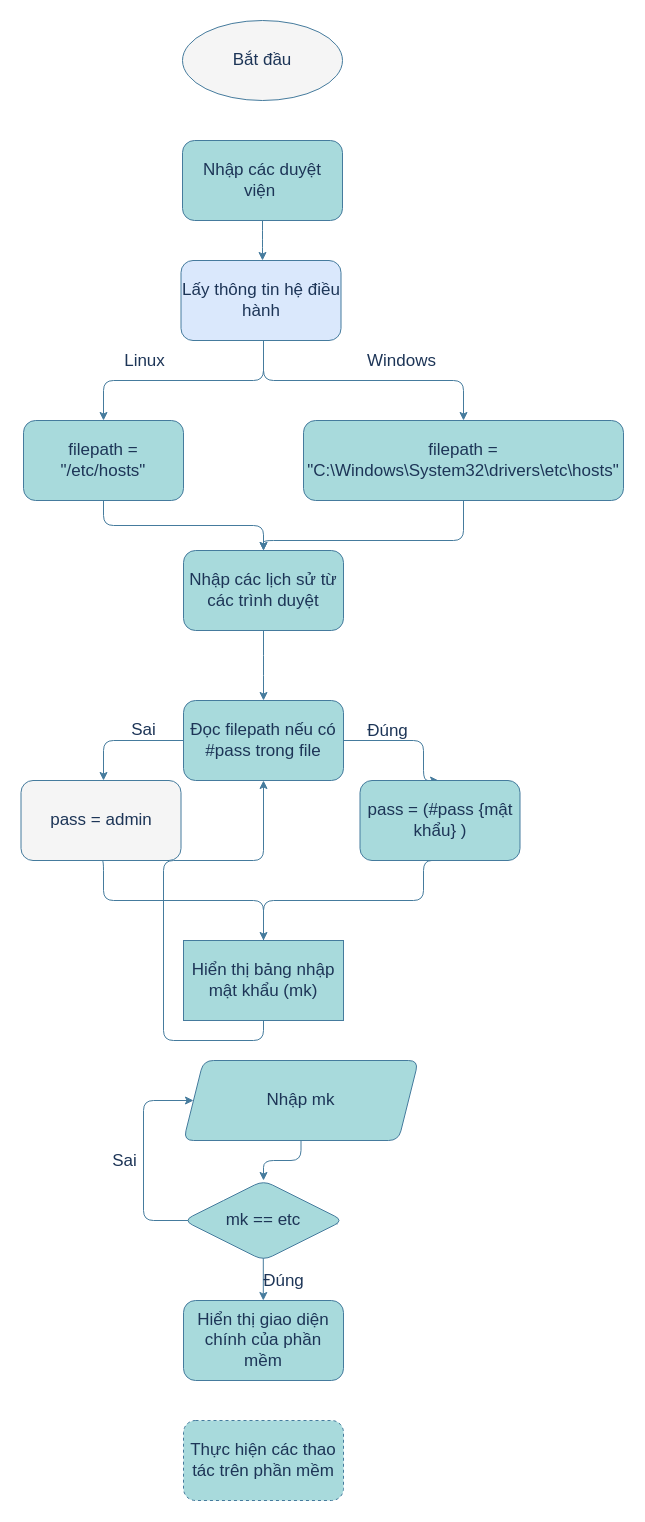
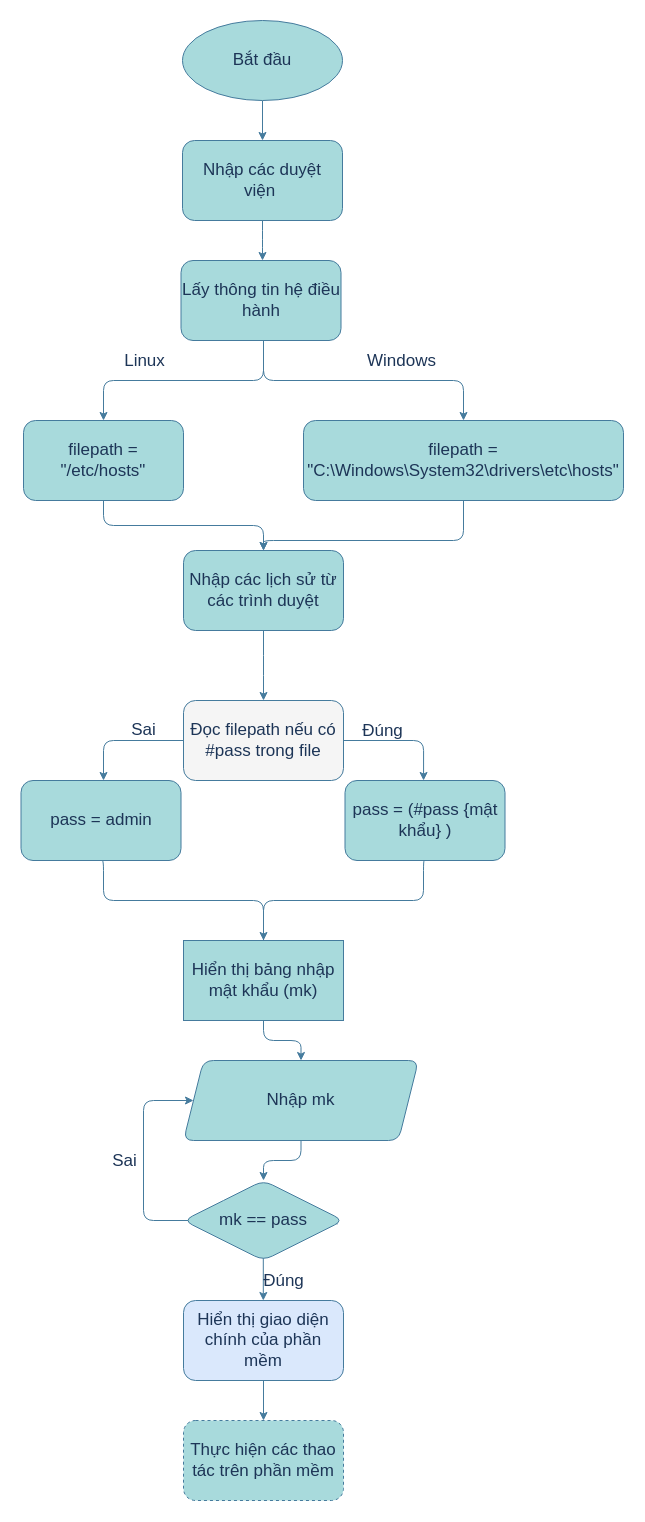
node "Bắt đầu": fillcolor #f5f5f5 -> #a8dadc
edge "Bắt đầu" -> "Nhập các duyệt viện": added
node "Lấy thông tin hệ điều hành": fillcolor #dae8fc -> #a8dadc
node "Đọc filepath nếu có #pass trong file": fillcolor #a8dadc -> #f5f5f5
node "pass = admin": fillcolor #f5f5f5 -> #a8dadc
node "pass = (#pass {mật khẩu} )": moved (440, 821) -> (425, 821)
edge "Hiển thị bảng nhập mật khẩu (mk)" -> "Đọc filepath nếu có #pass trong file": now "Hiển thị bảng nhập mật khẩu (mk)" -> "Nhập mk"
node "mk == etc": label "mk == etc" -> "mk == pass"
node "Hiển thị giao diện chính của phần mềm": fillcolor #a8dadc -> #dae8fc
edge "Hiển thị giao diện chính của phần mềm" -> "Thực hiện các thao tác trên phần mềm": added
